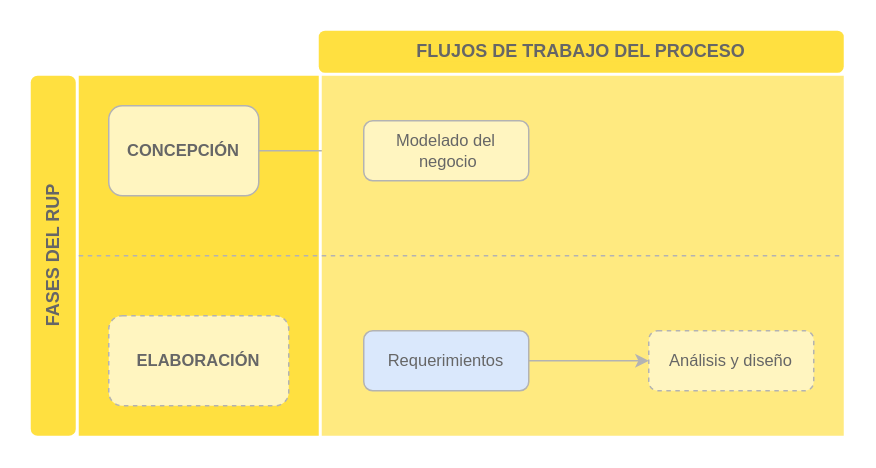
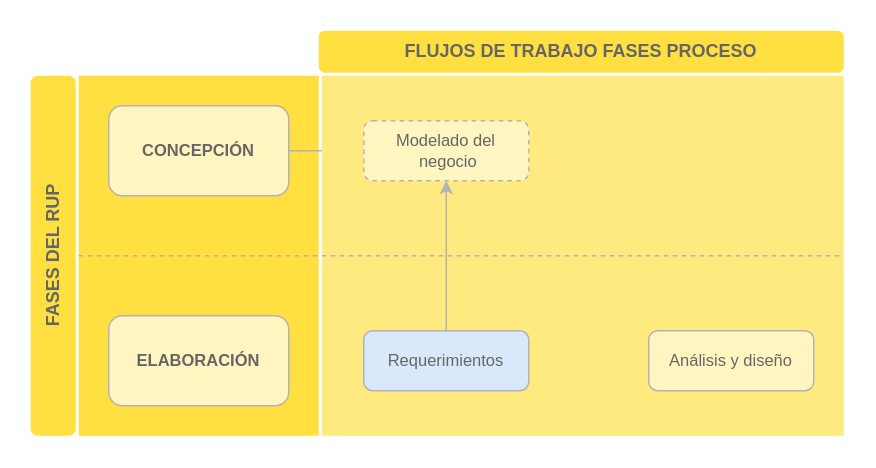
node "FLUJOS DE TRABAJO DEL PROCESO": label "FLUJOS DE TRABAJO DEL PROCESO" -> "FLUJOS DE TRABAJO FASES PROCESO"
node "CONCEPCIÓN": size 150x90 -> 180x90
node "Modelado del negocio": style solid -> dashed
node "ELABORACIÓN": style dashed -> solid
edge "Requerimientos" -> "Análisis y diseño": now "Requerimientos" -> "Modelado del negocio"
node "Análisis y diseño": style dashed -> solid
